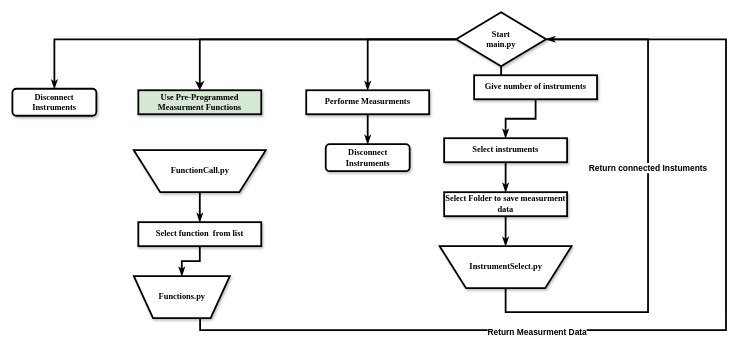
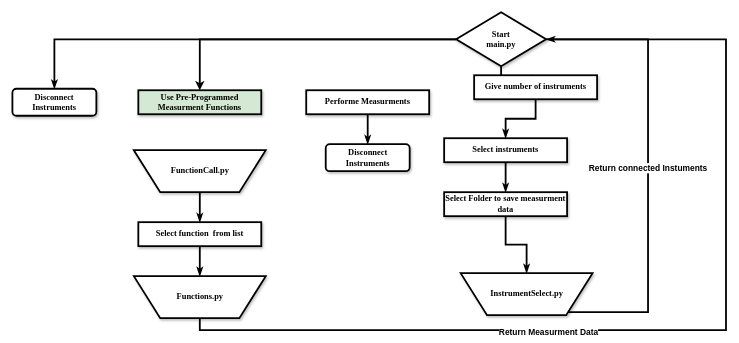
edge "Start main.py" -> "Performe Measurments": removed
node "InstrumentSelect.py": moved (506, 267) -> (527, 294)
node "Functions.py": size 96x42 -> 132x42
